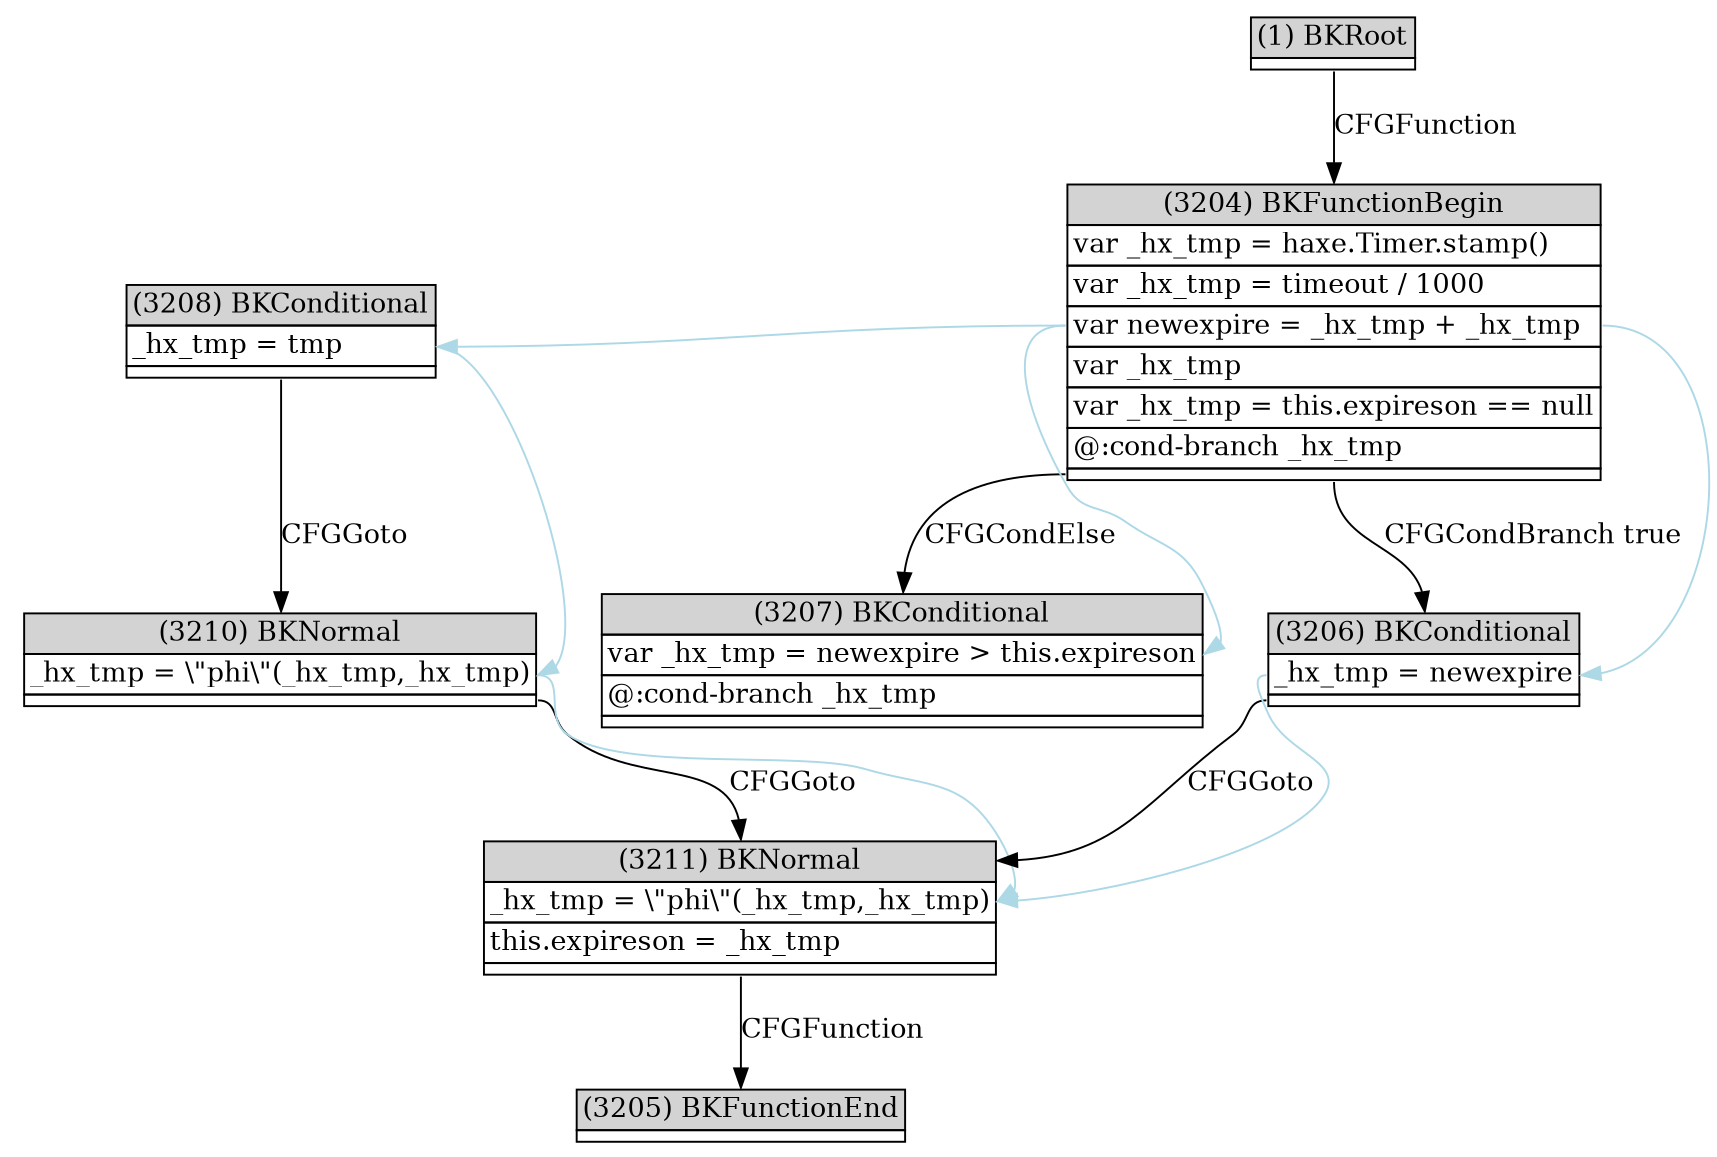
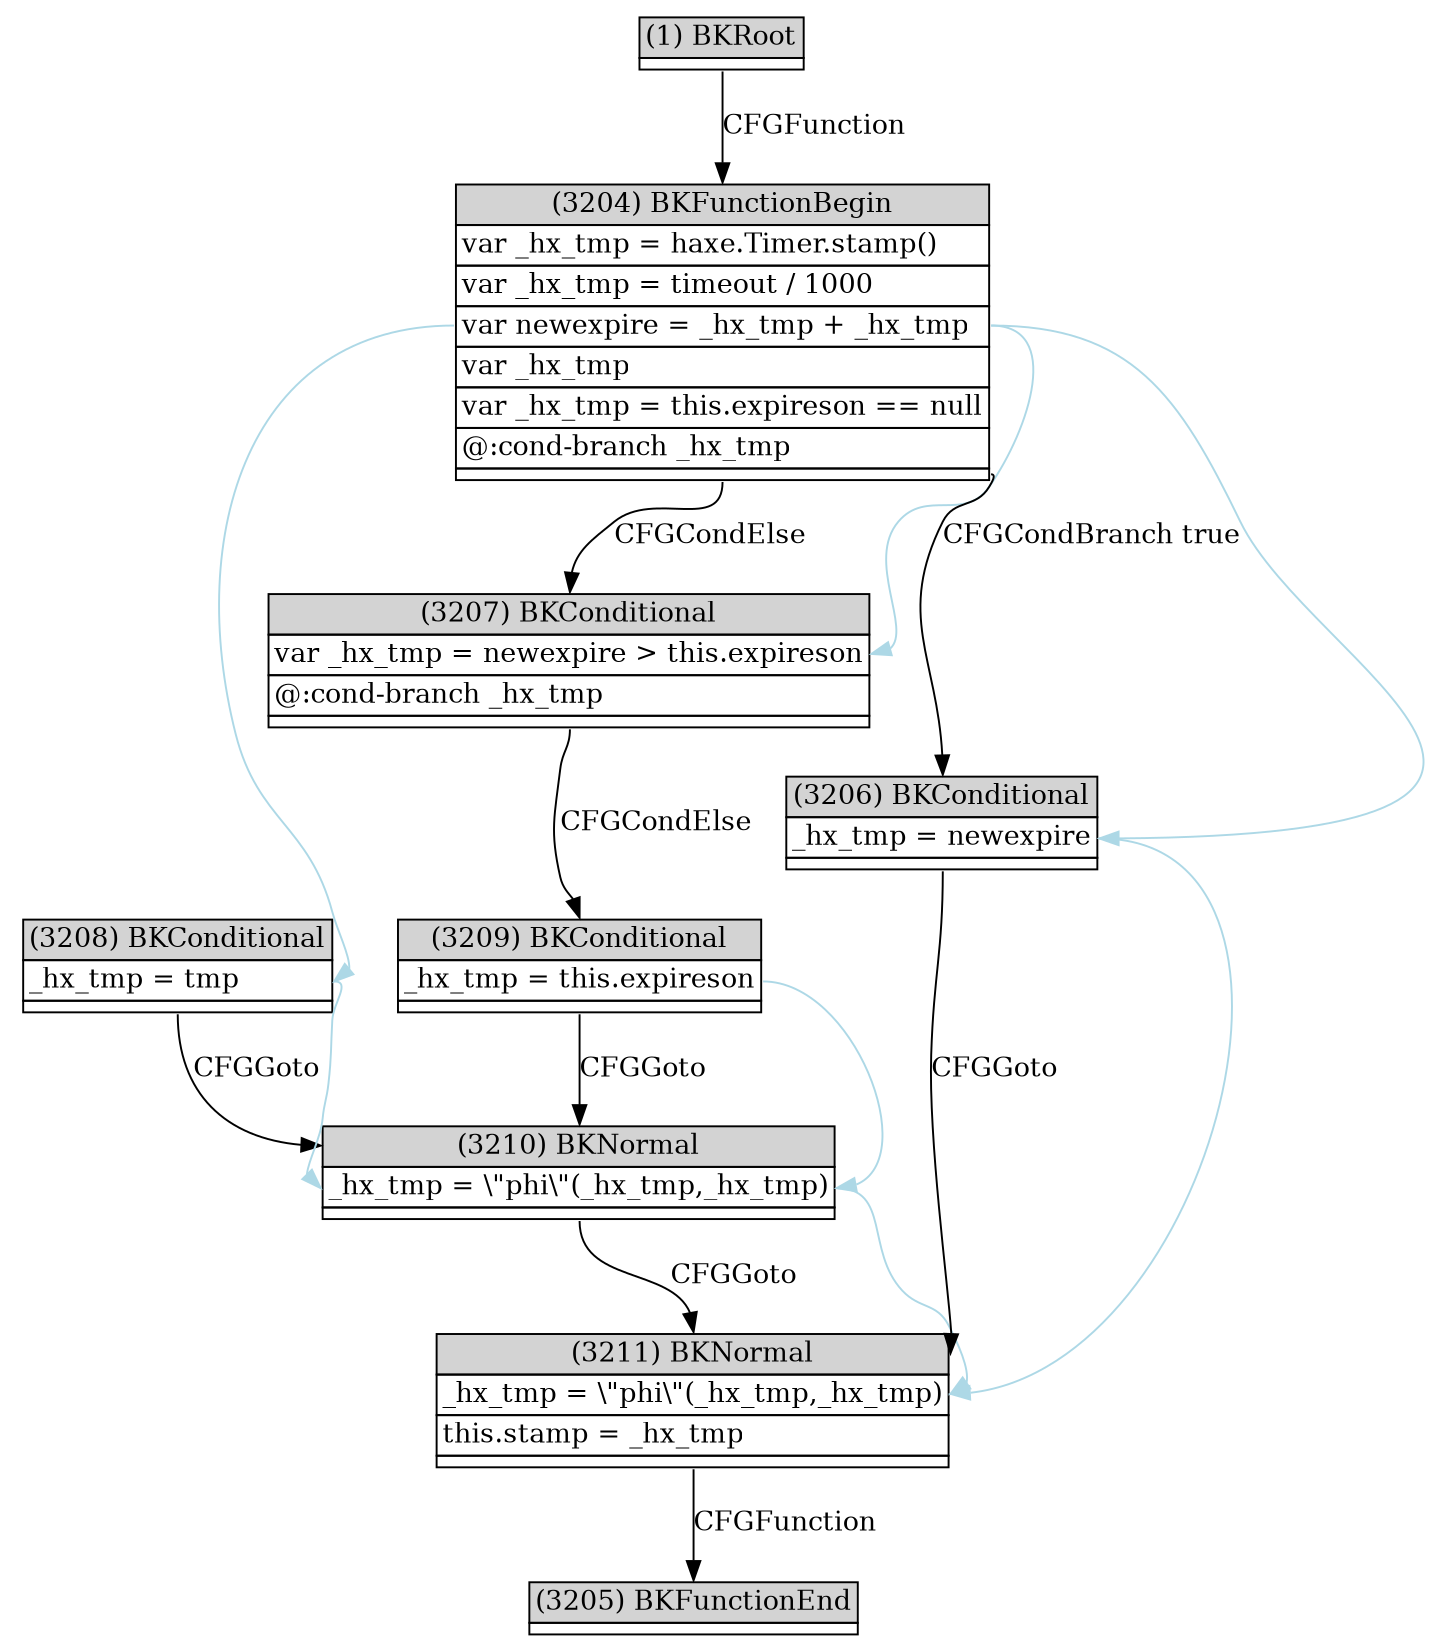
node "(3211) BKNormal": text "this.expireson = _hx_tmp" -> "this.stamp = _hx_tmp"
node "(3209) BKConditional": added
